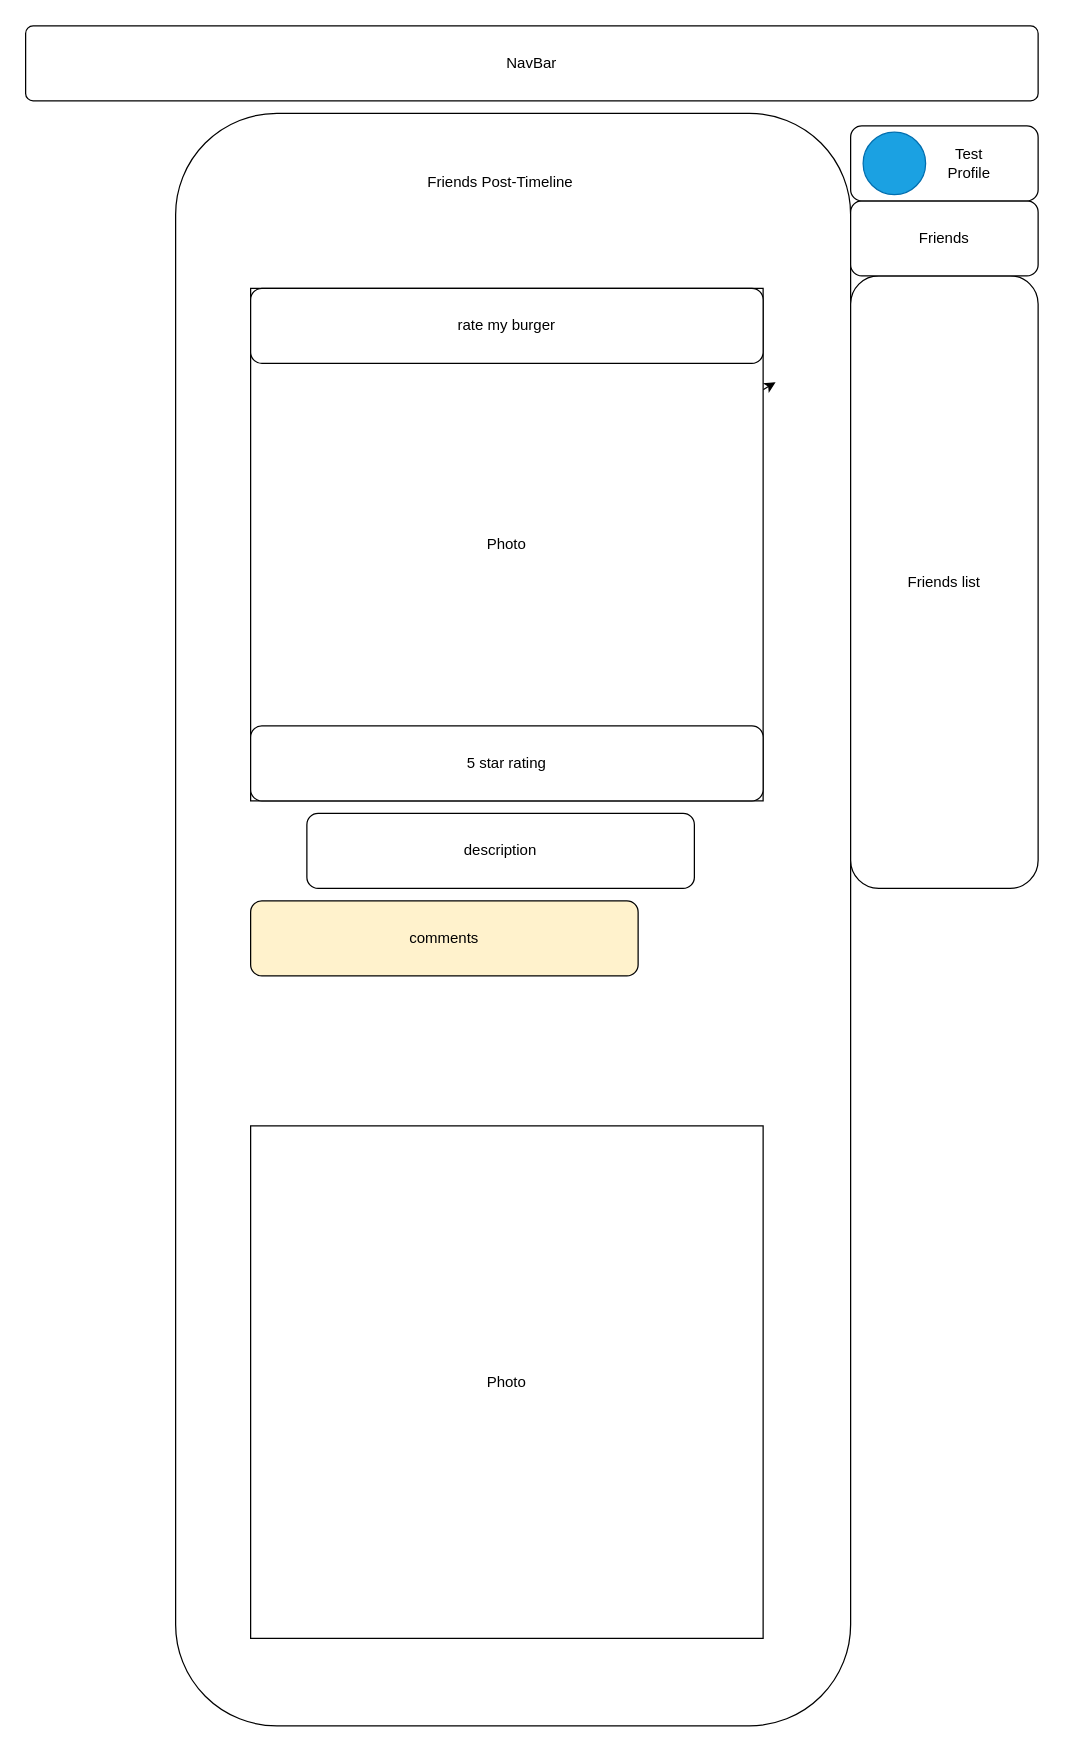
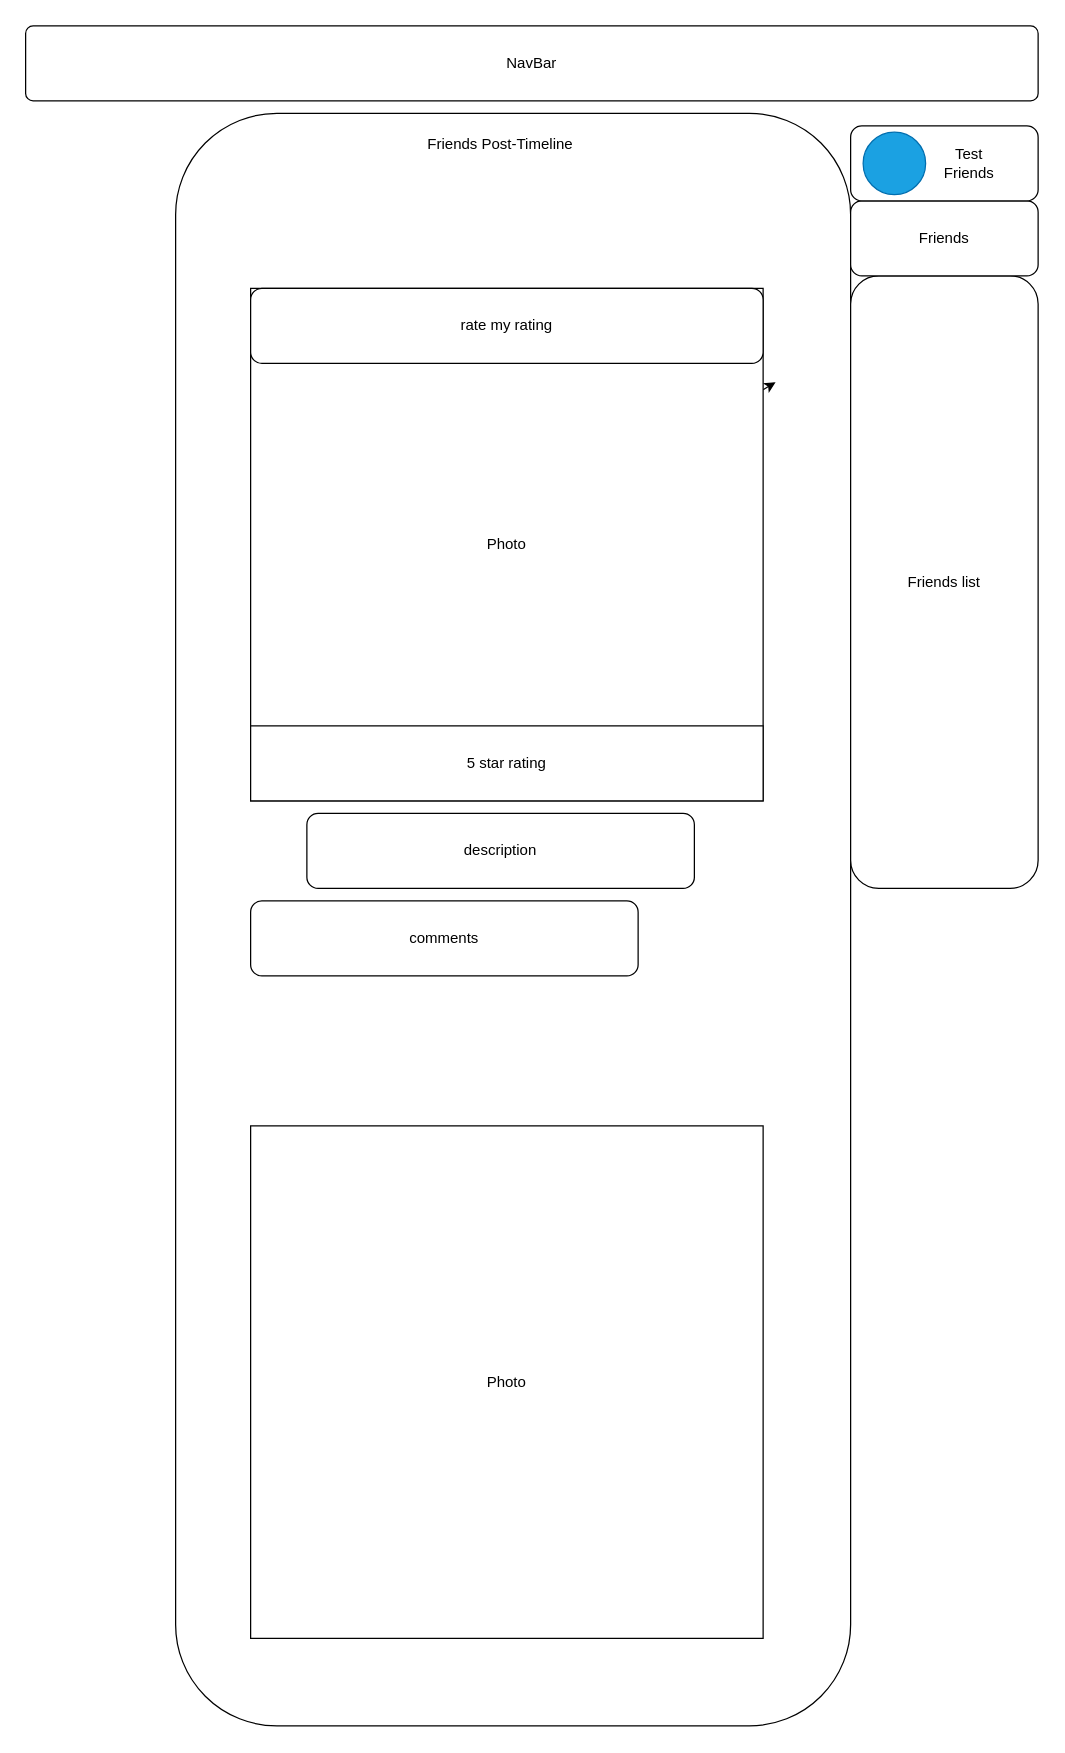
node "Test Profile": label "Test Profile" -> "Test Friends"
node "Friends Post-Timeline": moved (501, 182) -> (501, 144)
node "rate my burger": label "rate my burger" -> "rate my rating"
node "5 star rating": shape rounded rectangle -> rectangle
node "comments": fillcolor #fff2cc -> #ffffff
